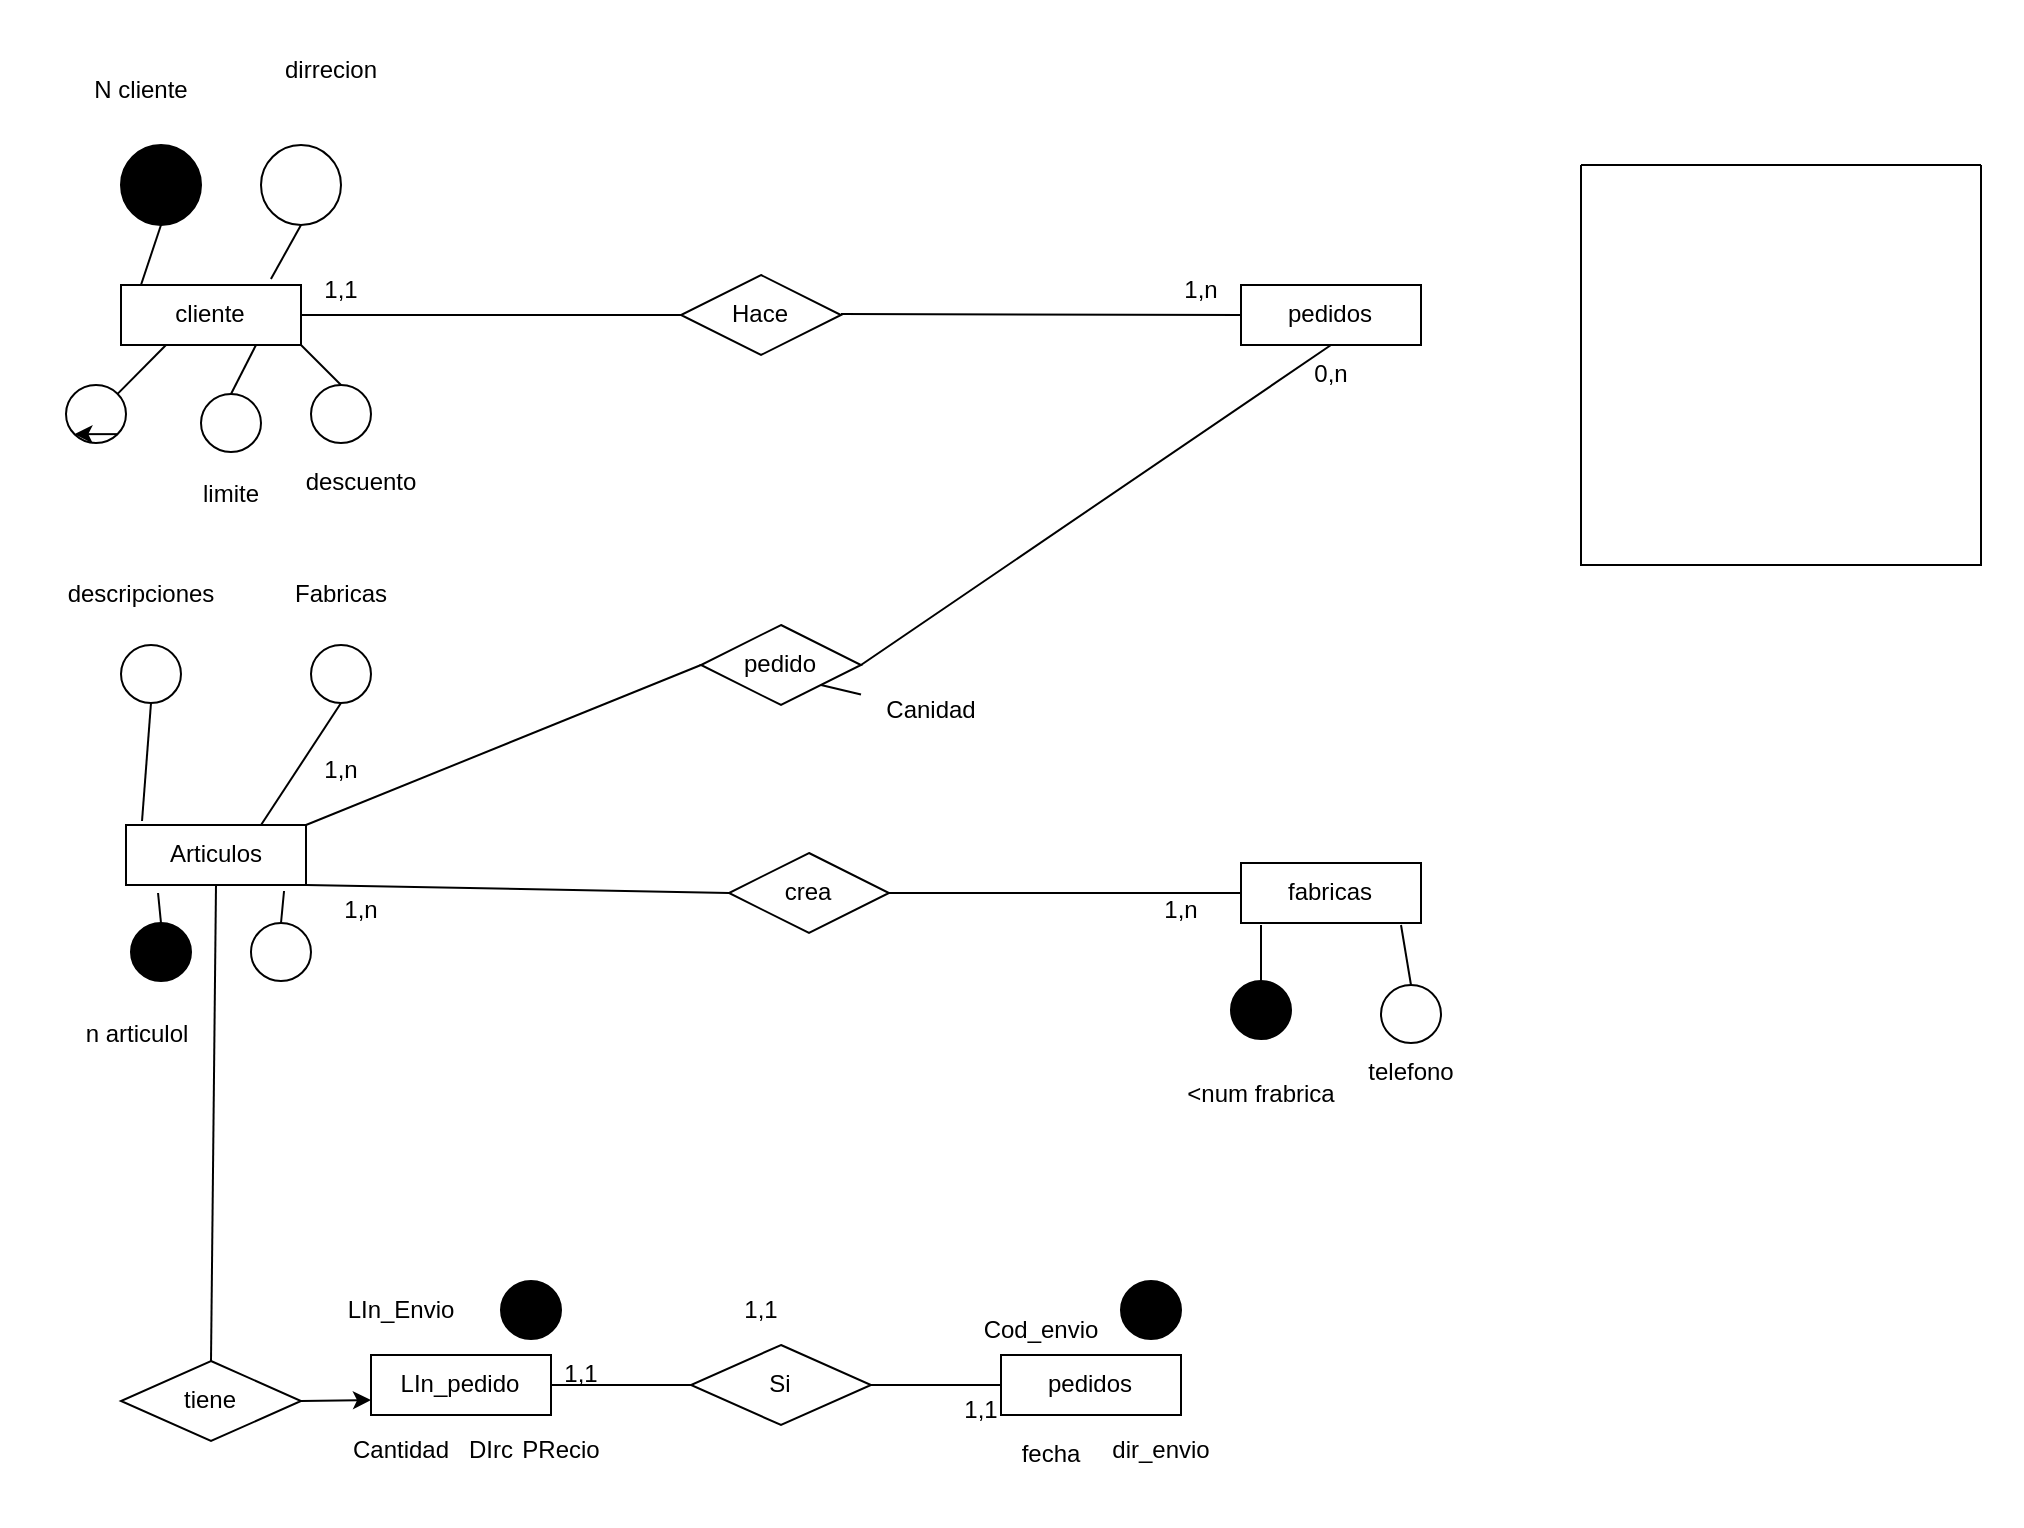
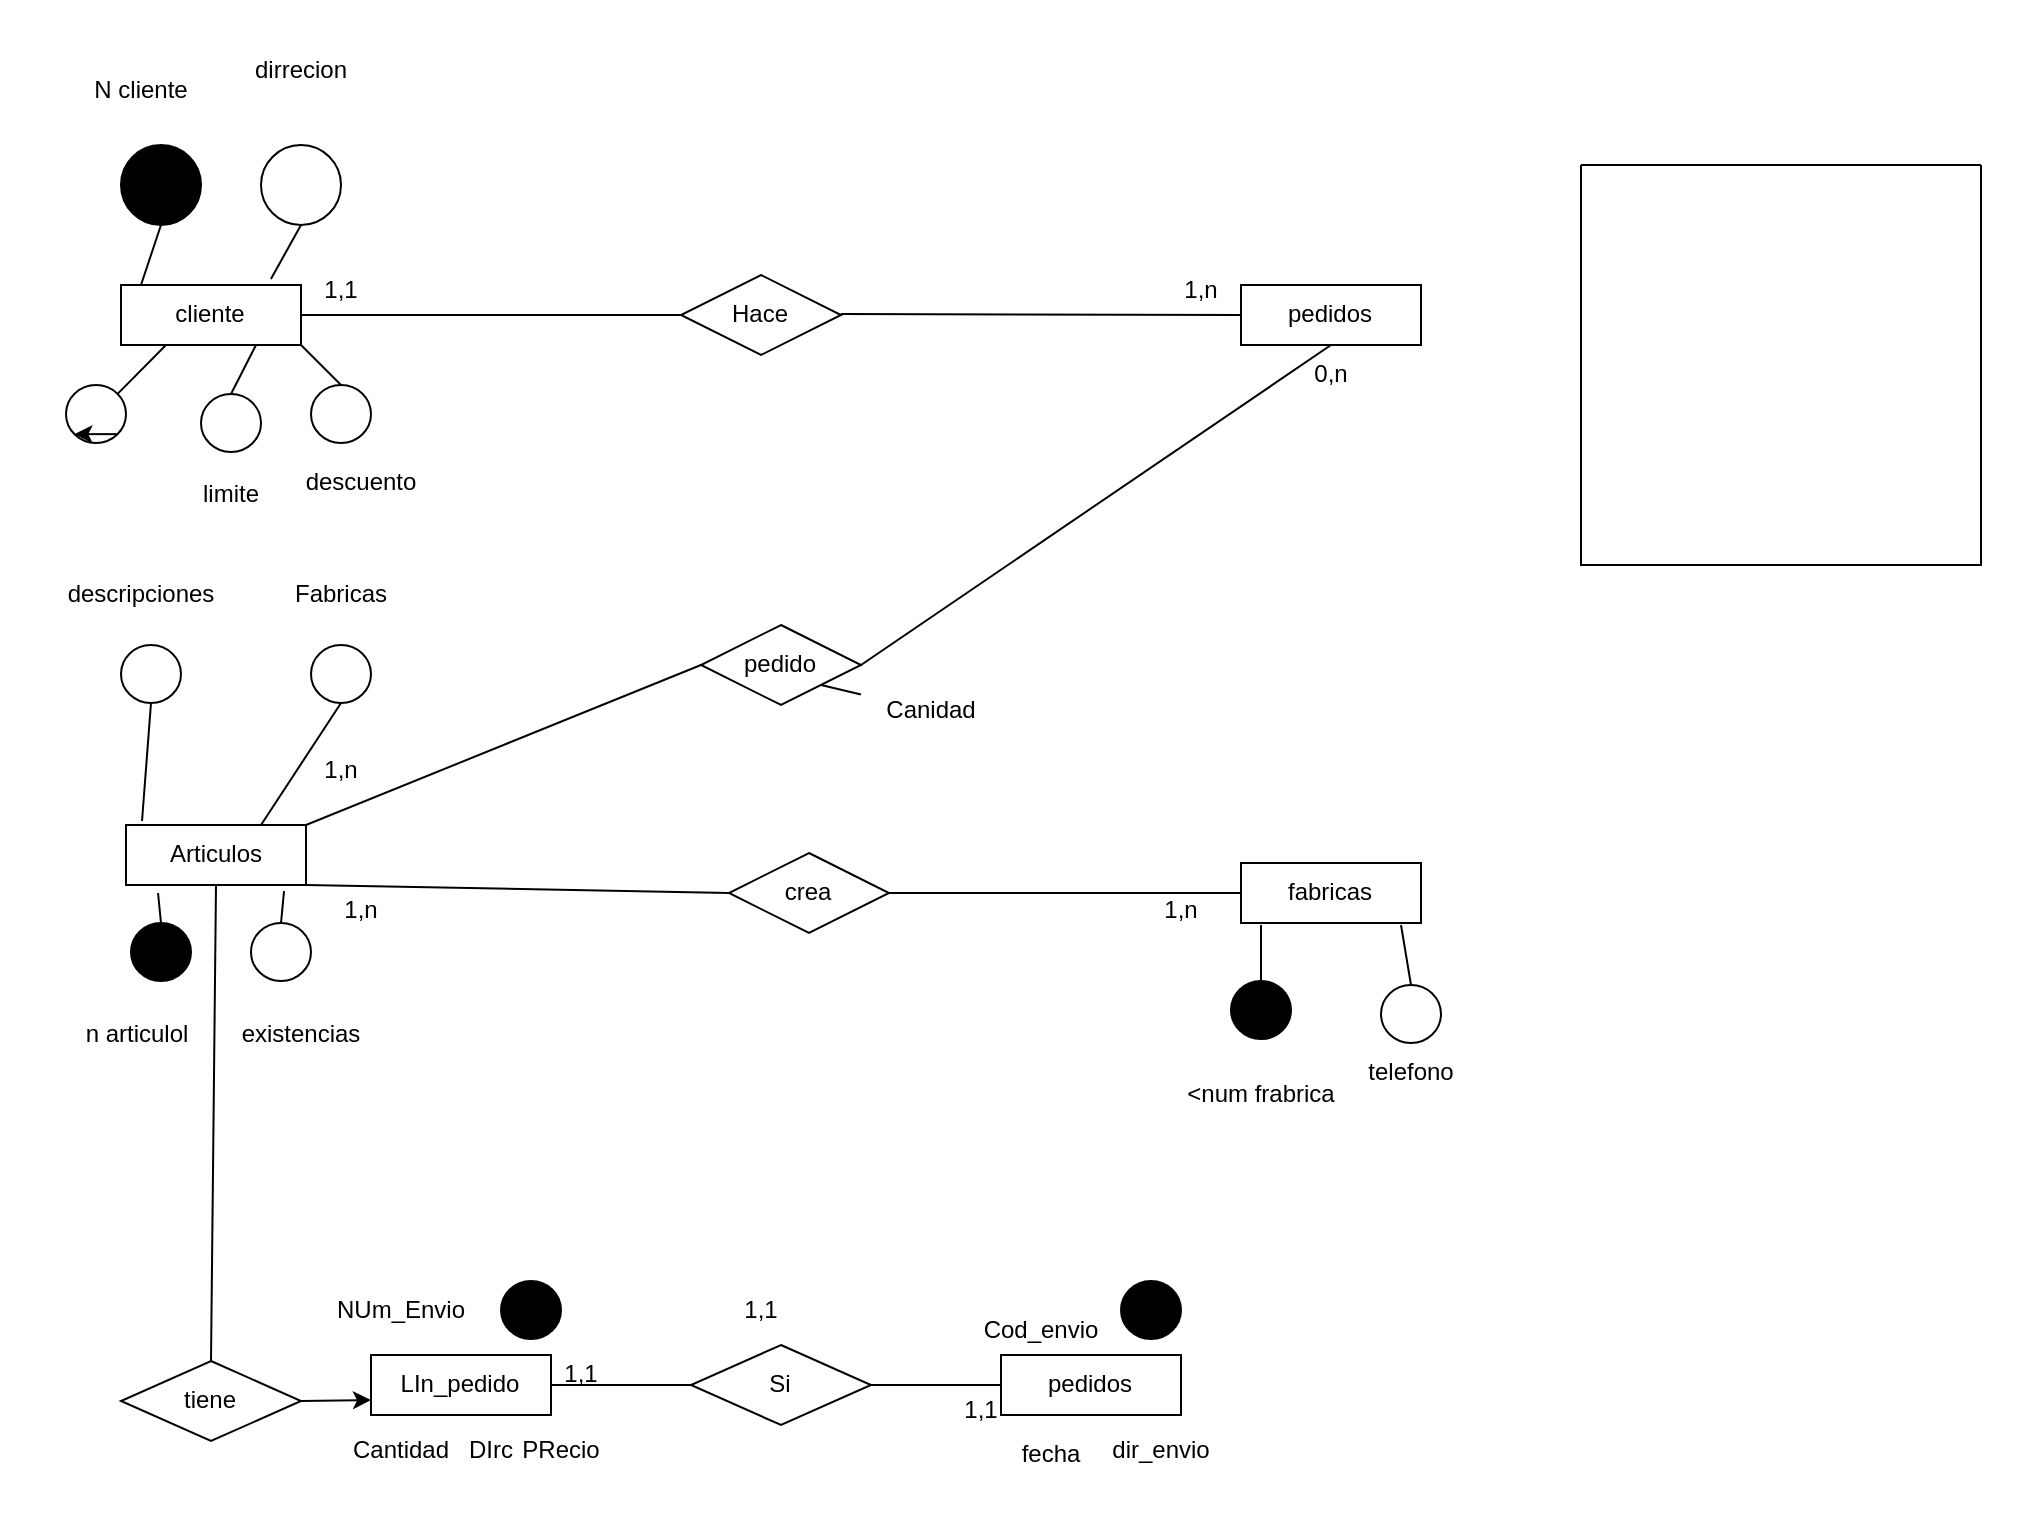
node "dirrecion": moved (331, 71) -> (301, 71)
node "existencias": added
node "LIn_Envio": label "LIn_Envio" -> "NUm_Envio"
